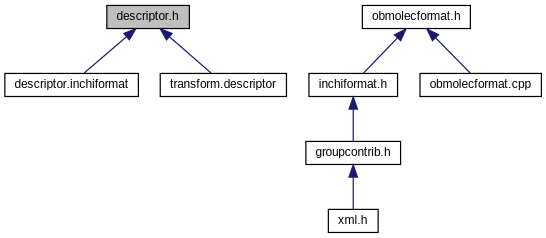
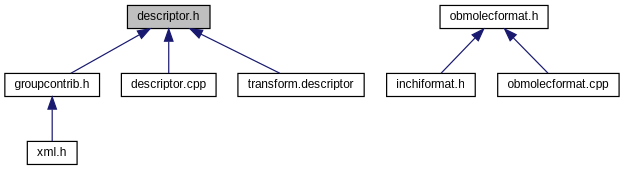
node "descriptor.inchiformat": label "descriptor.inchiformat" -> "descriptor.cpp"
edge "groupcontrib.h" -> "inchiformat.h": now "groupcontrib.h" -> "descriptor.h"
